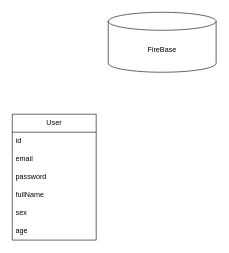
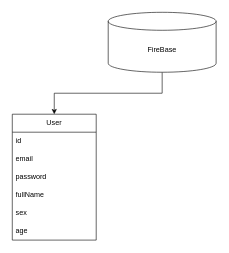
edge "FireBase" -> "User": added
